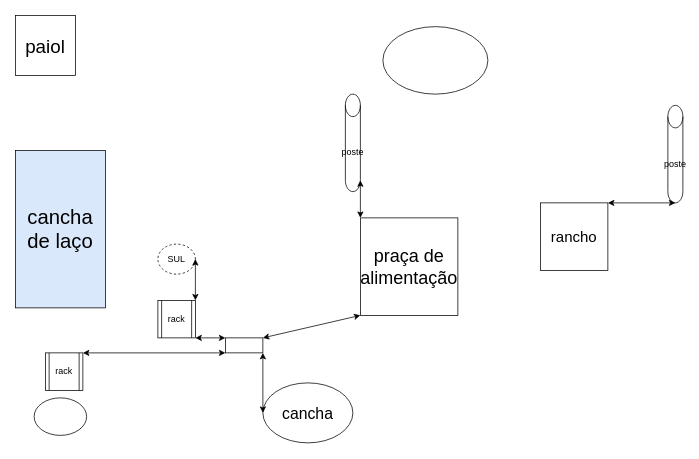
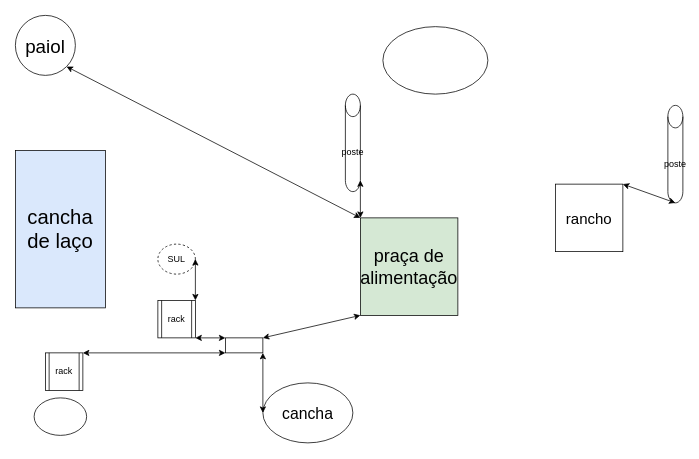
node "paiol": shape rectangle -> ellipse
edge "paiol" -- "praça de alimentação": added
node "rancho": moved (574, 237) -> (589, 218)
node "praça de alimentação": fillcolor #ffffff -> #d5e8d4
